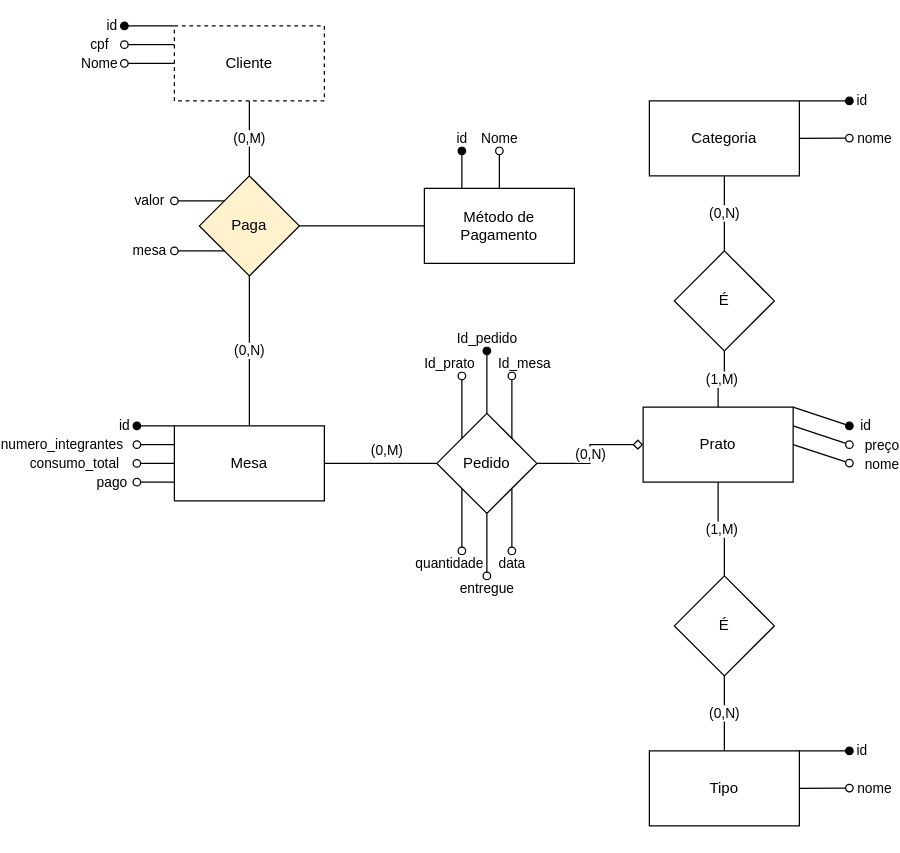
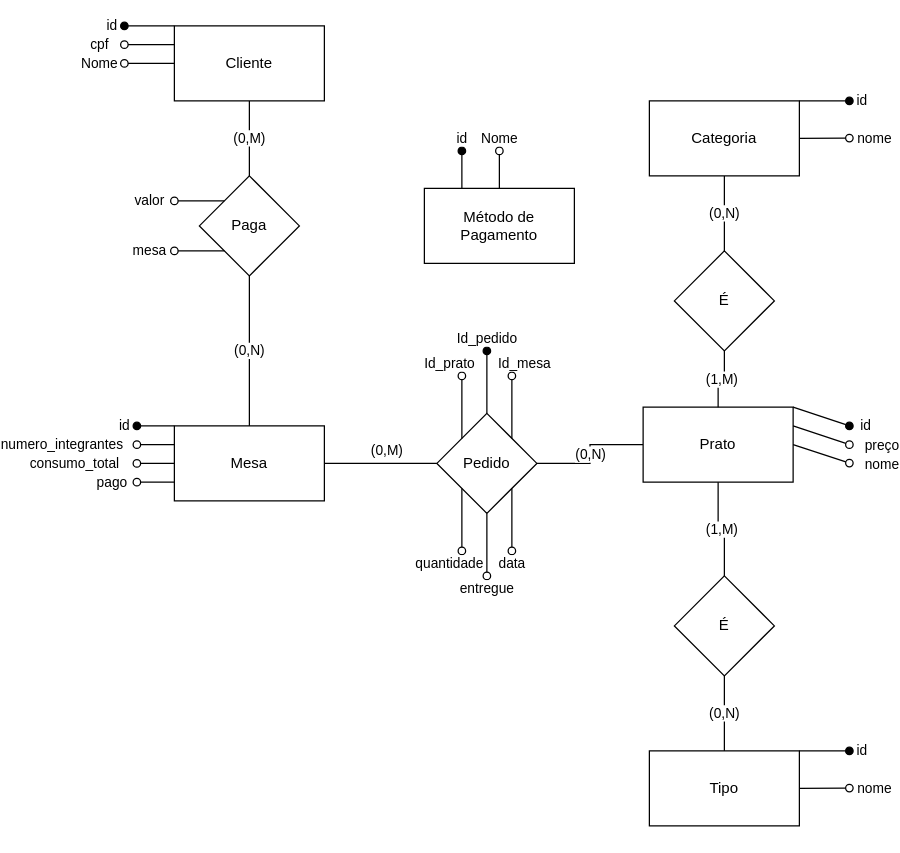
node "Cliente": style dashed -> solid
node "Paga": fillcolor #fff2cc -> #ffffff
edge "Paga" -- "Método de Pagamento": removed
edge "Pedido" -> "Prato": arrowhead diamond -> none
